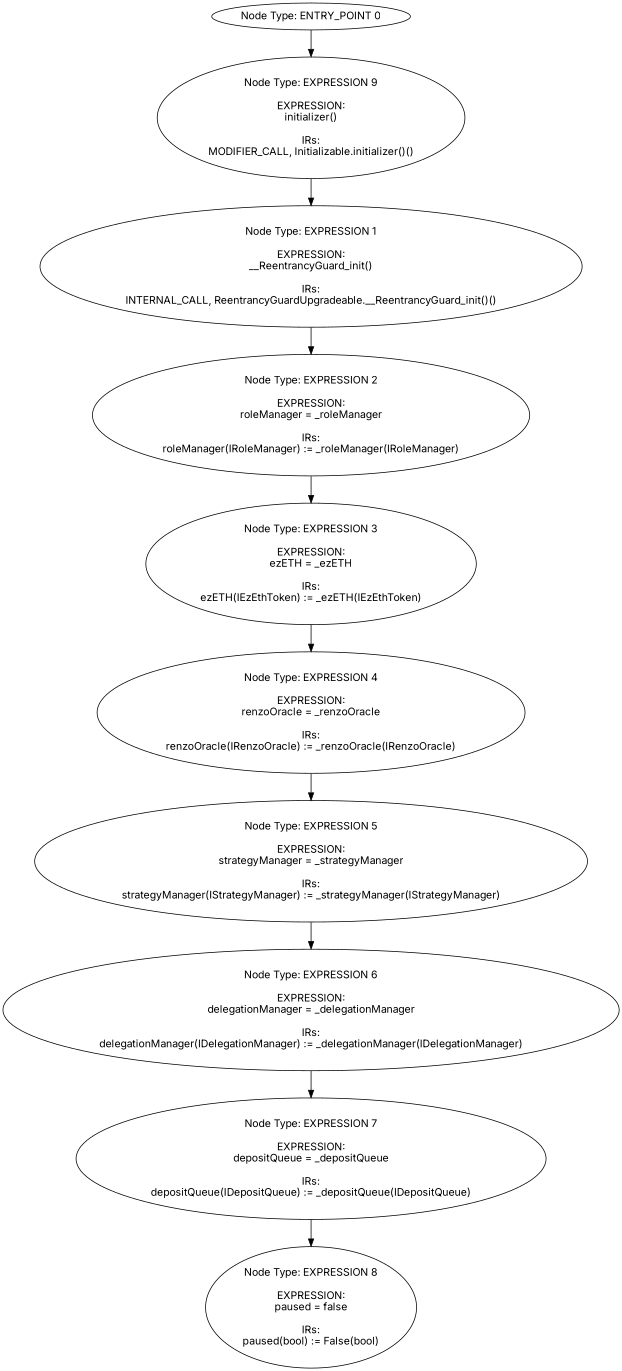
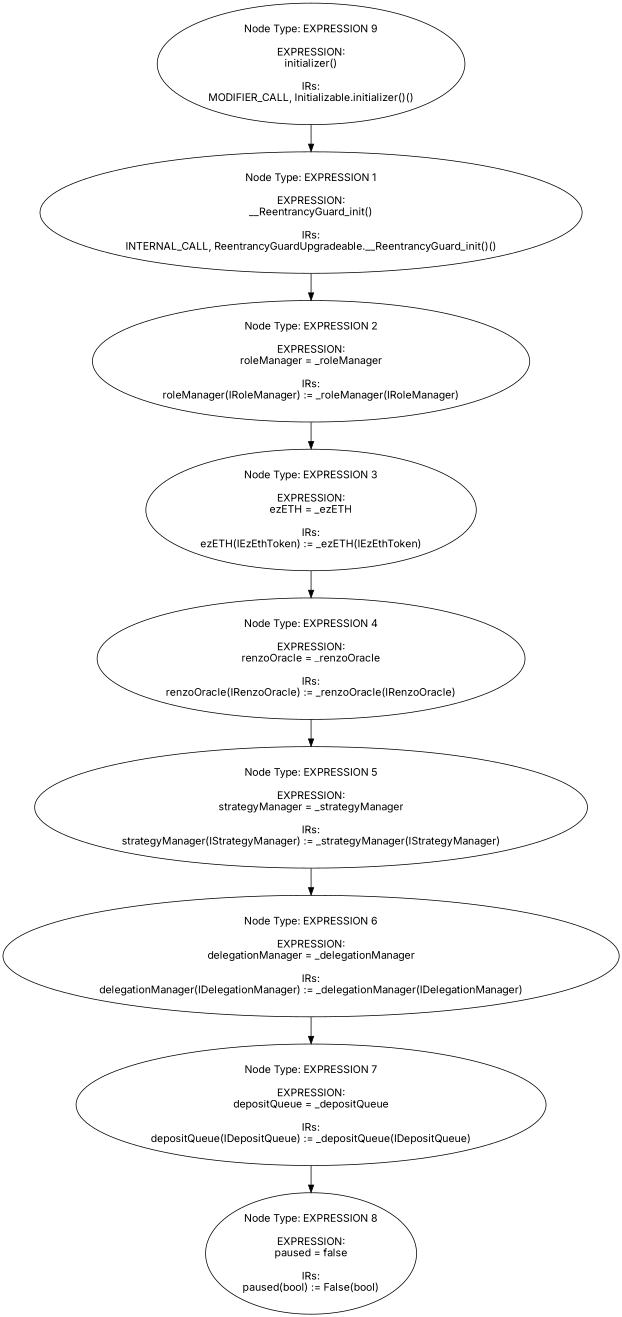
node "Node Type: ENTRY_POINT 0": removed
